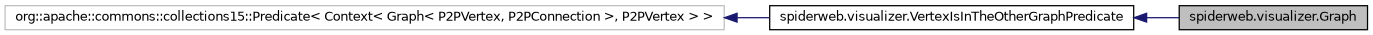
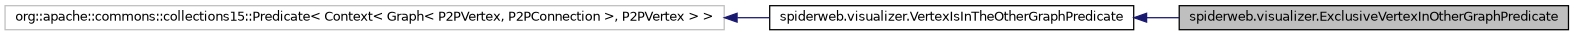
node "spiderweb.visualizer.Graph": label "spiderweb.visualizer.Graph" -> "spiderweb.visualizer.ExclusiveVertexInOtherGraphPredicate"
